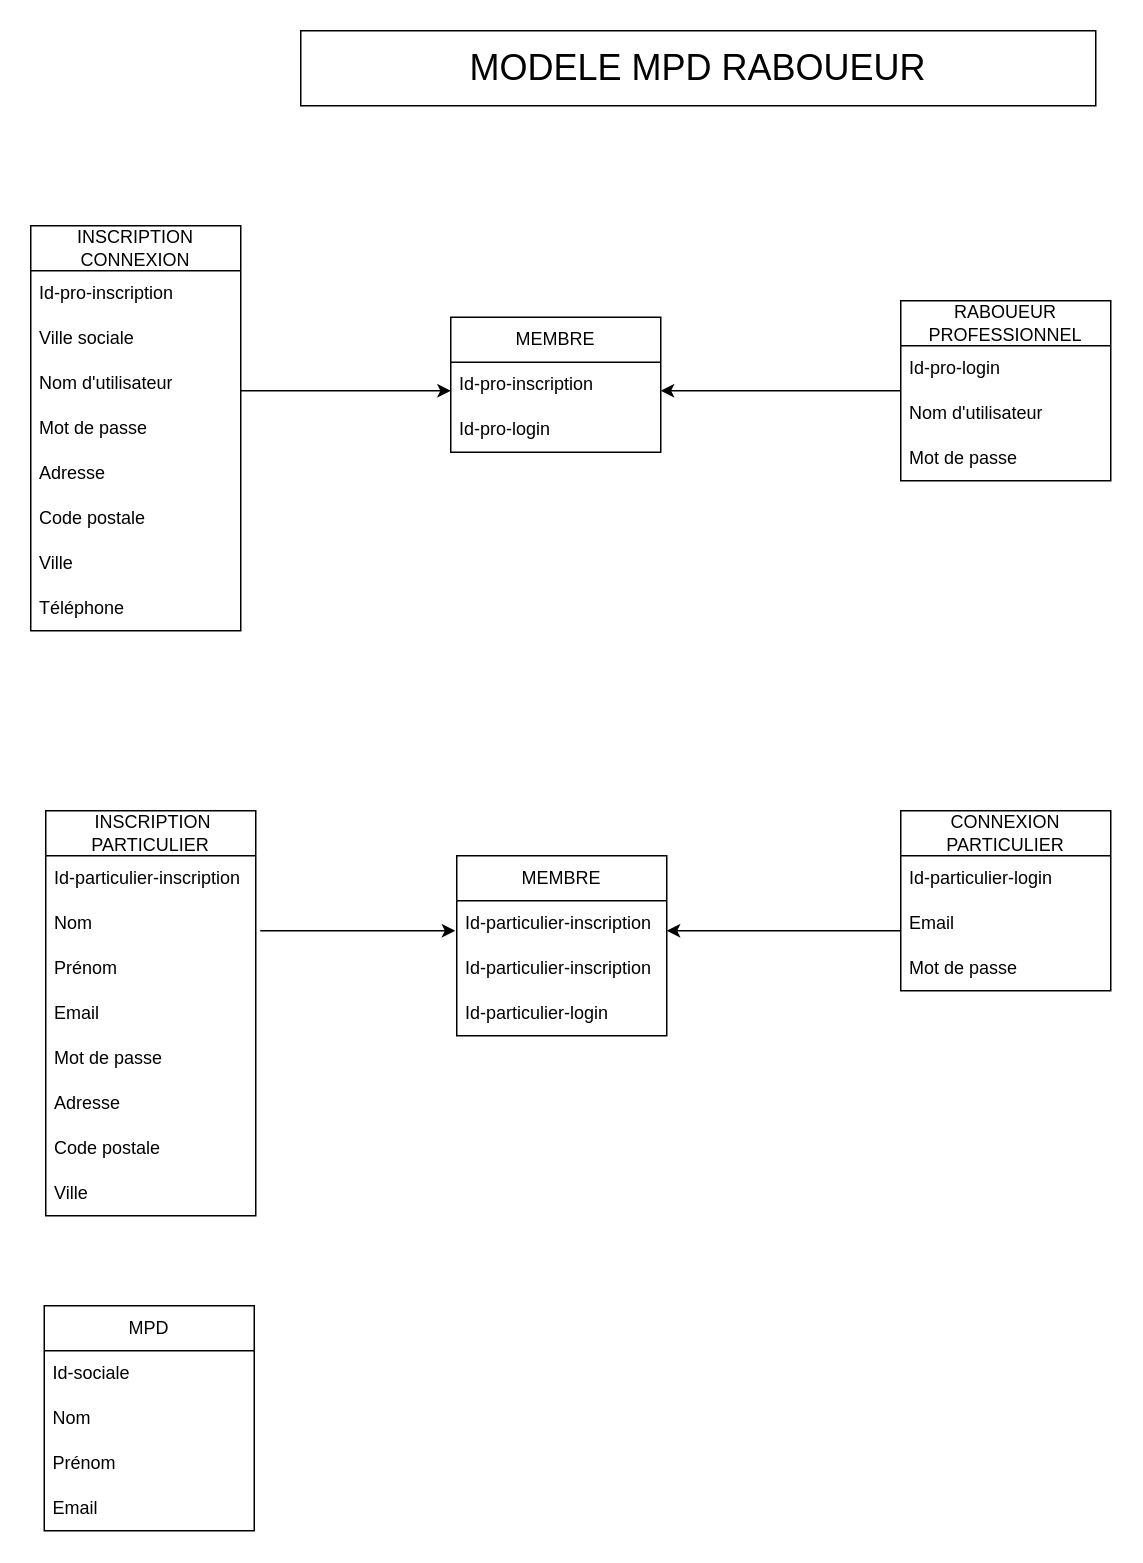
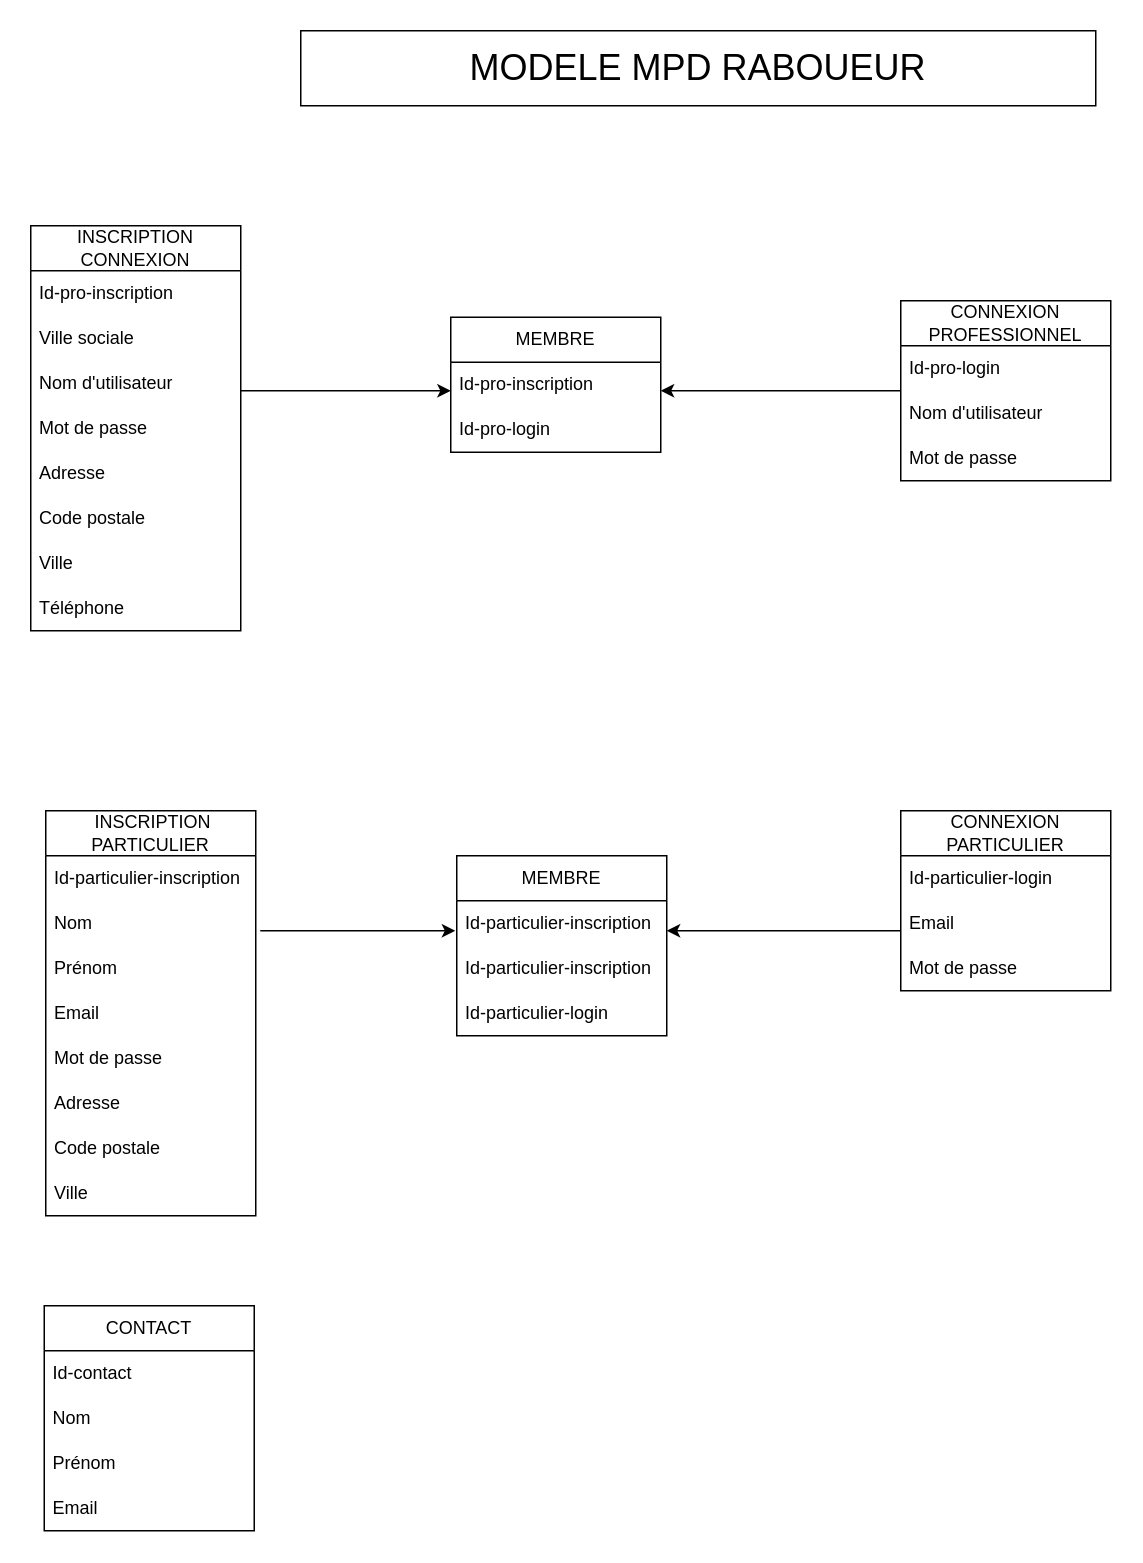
node "RABOUEUR PROFESSIONNEL": label "RABOUEUR PROFESSIONNEL" -> "CONNEXION PROFESSIONNEL"
node "MPD": label "MPD" -> "CONTACT"
node "Id-sociale": label "Id-sociale" -> "Id-contact"
